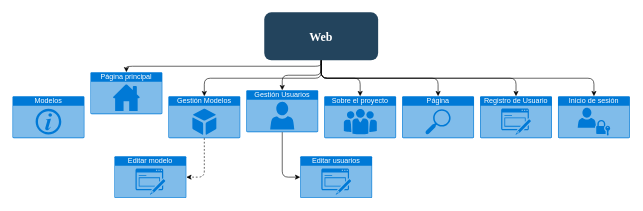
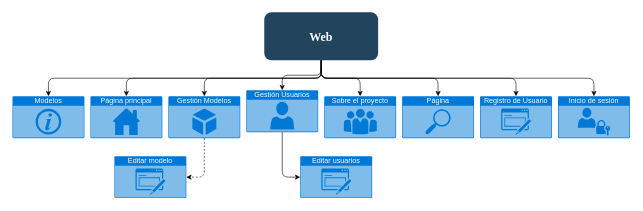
edge "Web" -> "Modelos": added
node "Página principal": moved (126, 93) -> (126, 117)
